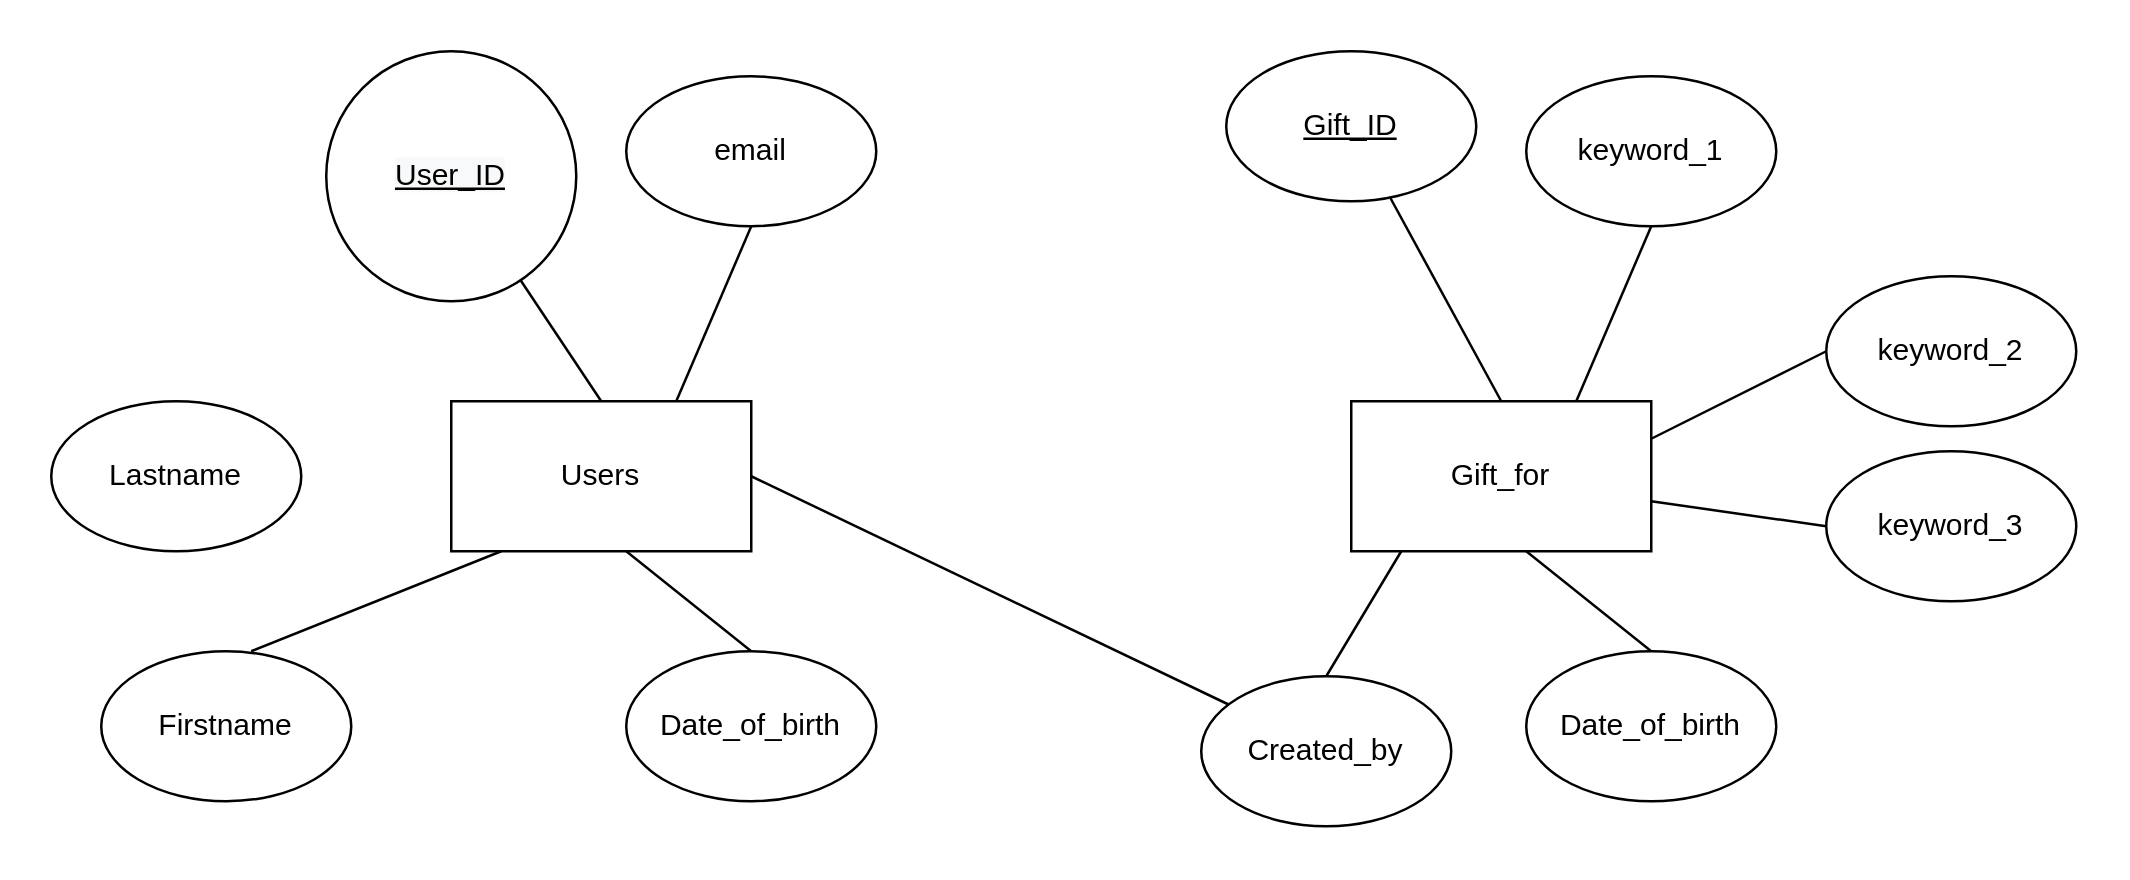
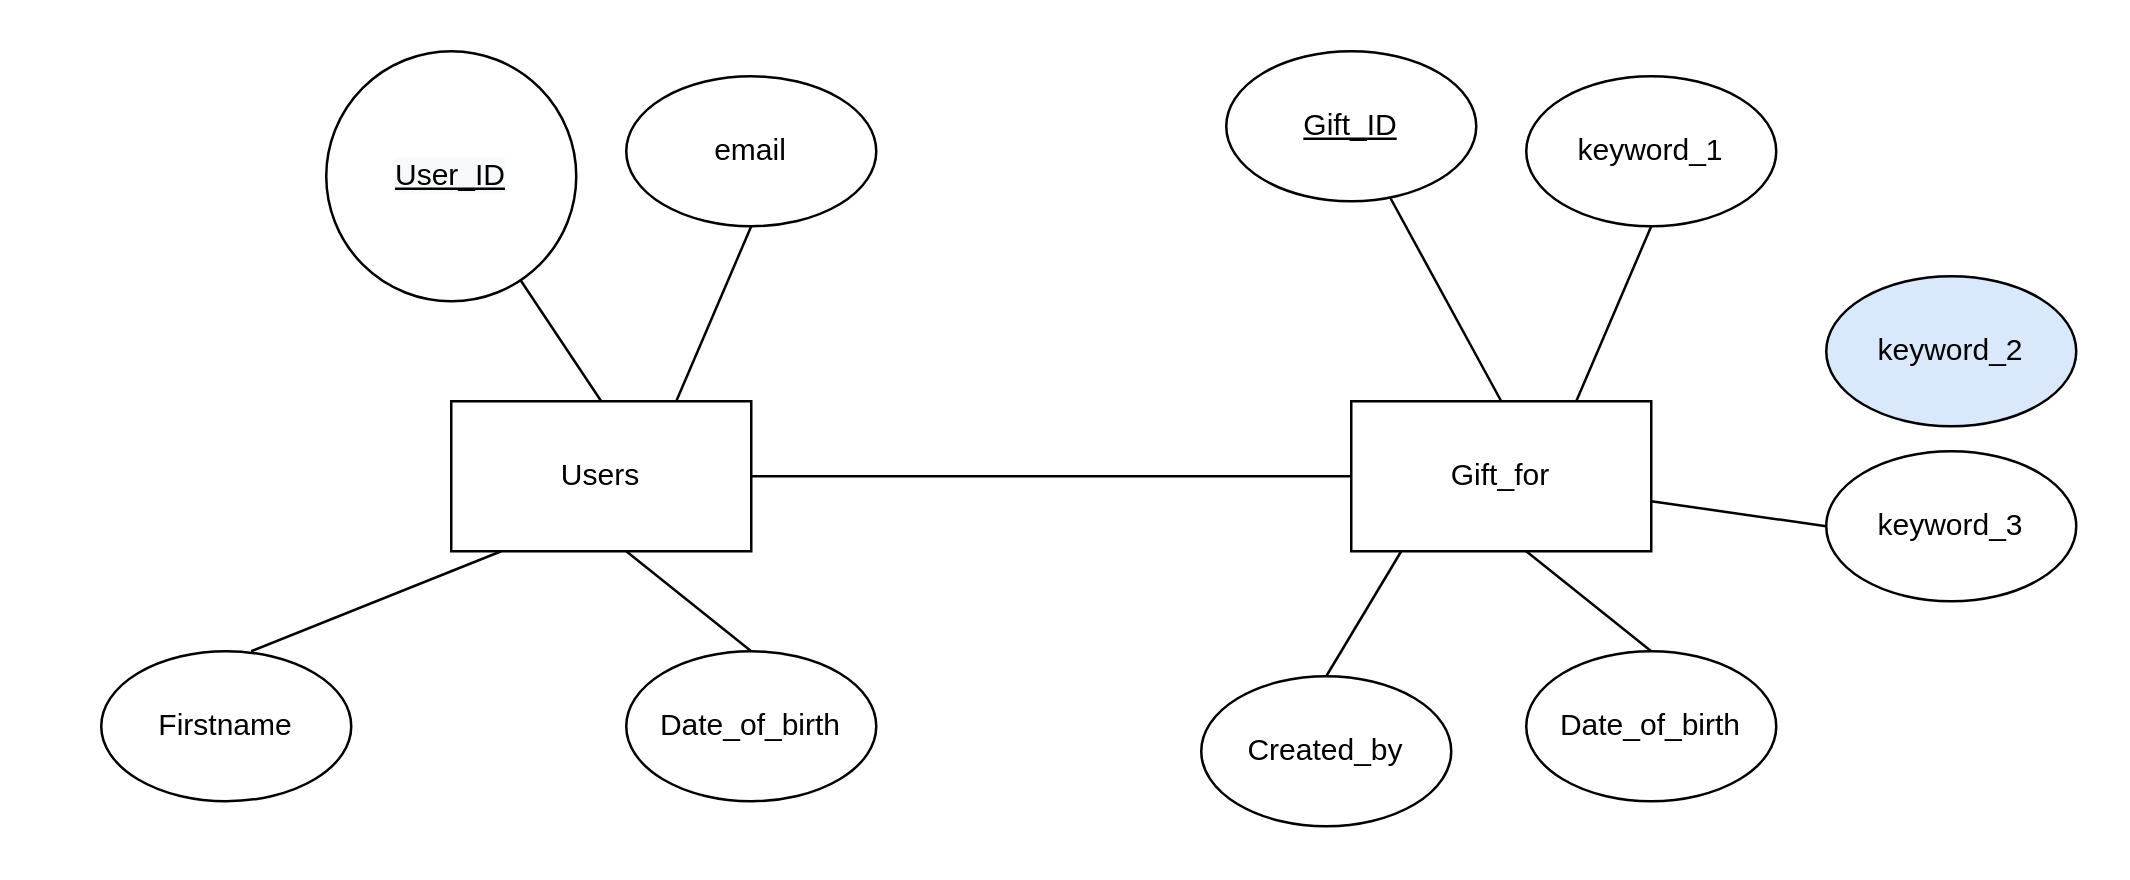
node "keyword_2": fillcolor #ffffff -> #dae8fc
edge "keyword_2" -- "Gift_for": removed
node "Lastname": removed
edge "Users" -- "Created_by": now "Users" -- "Gift_for"
